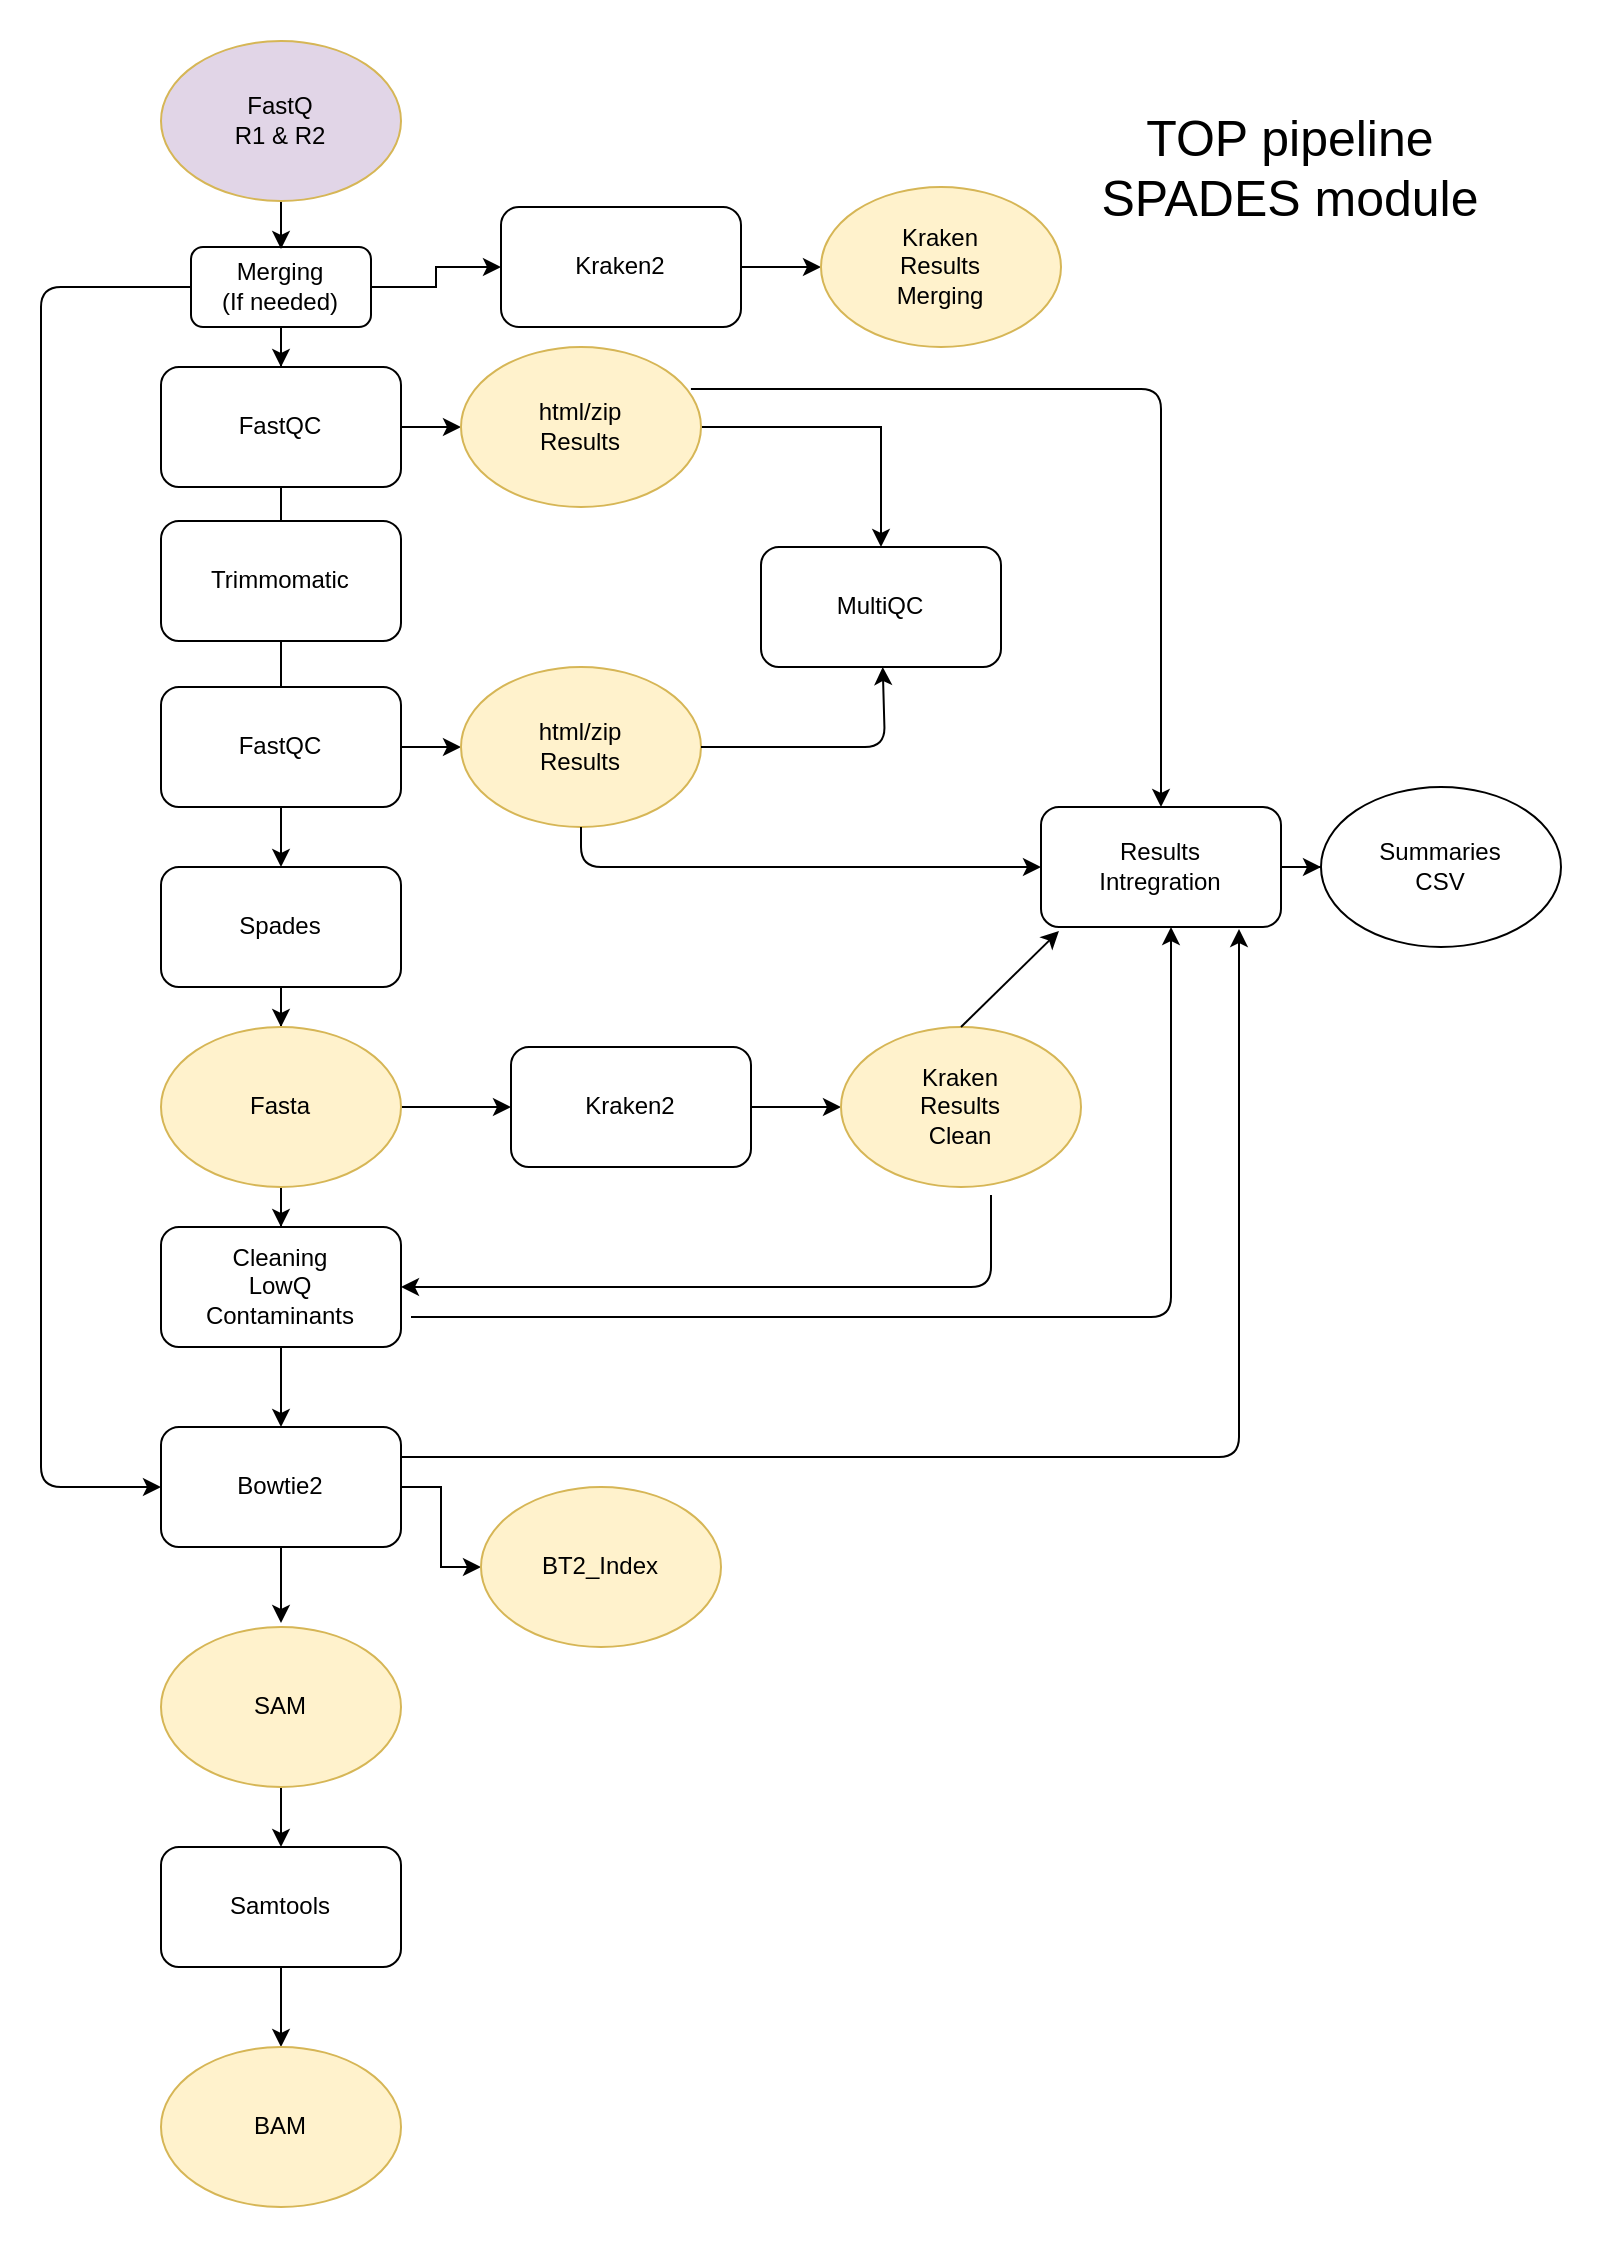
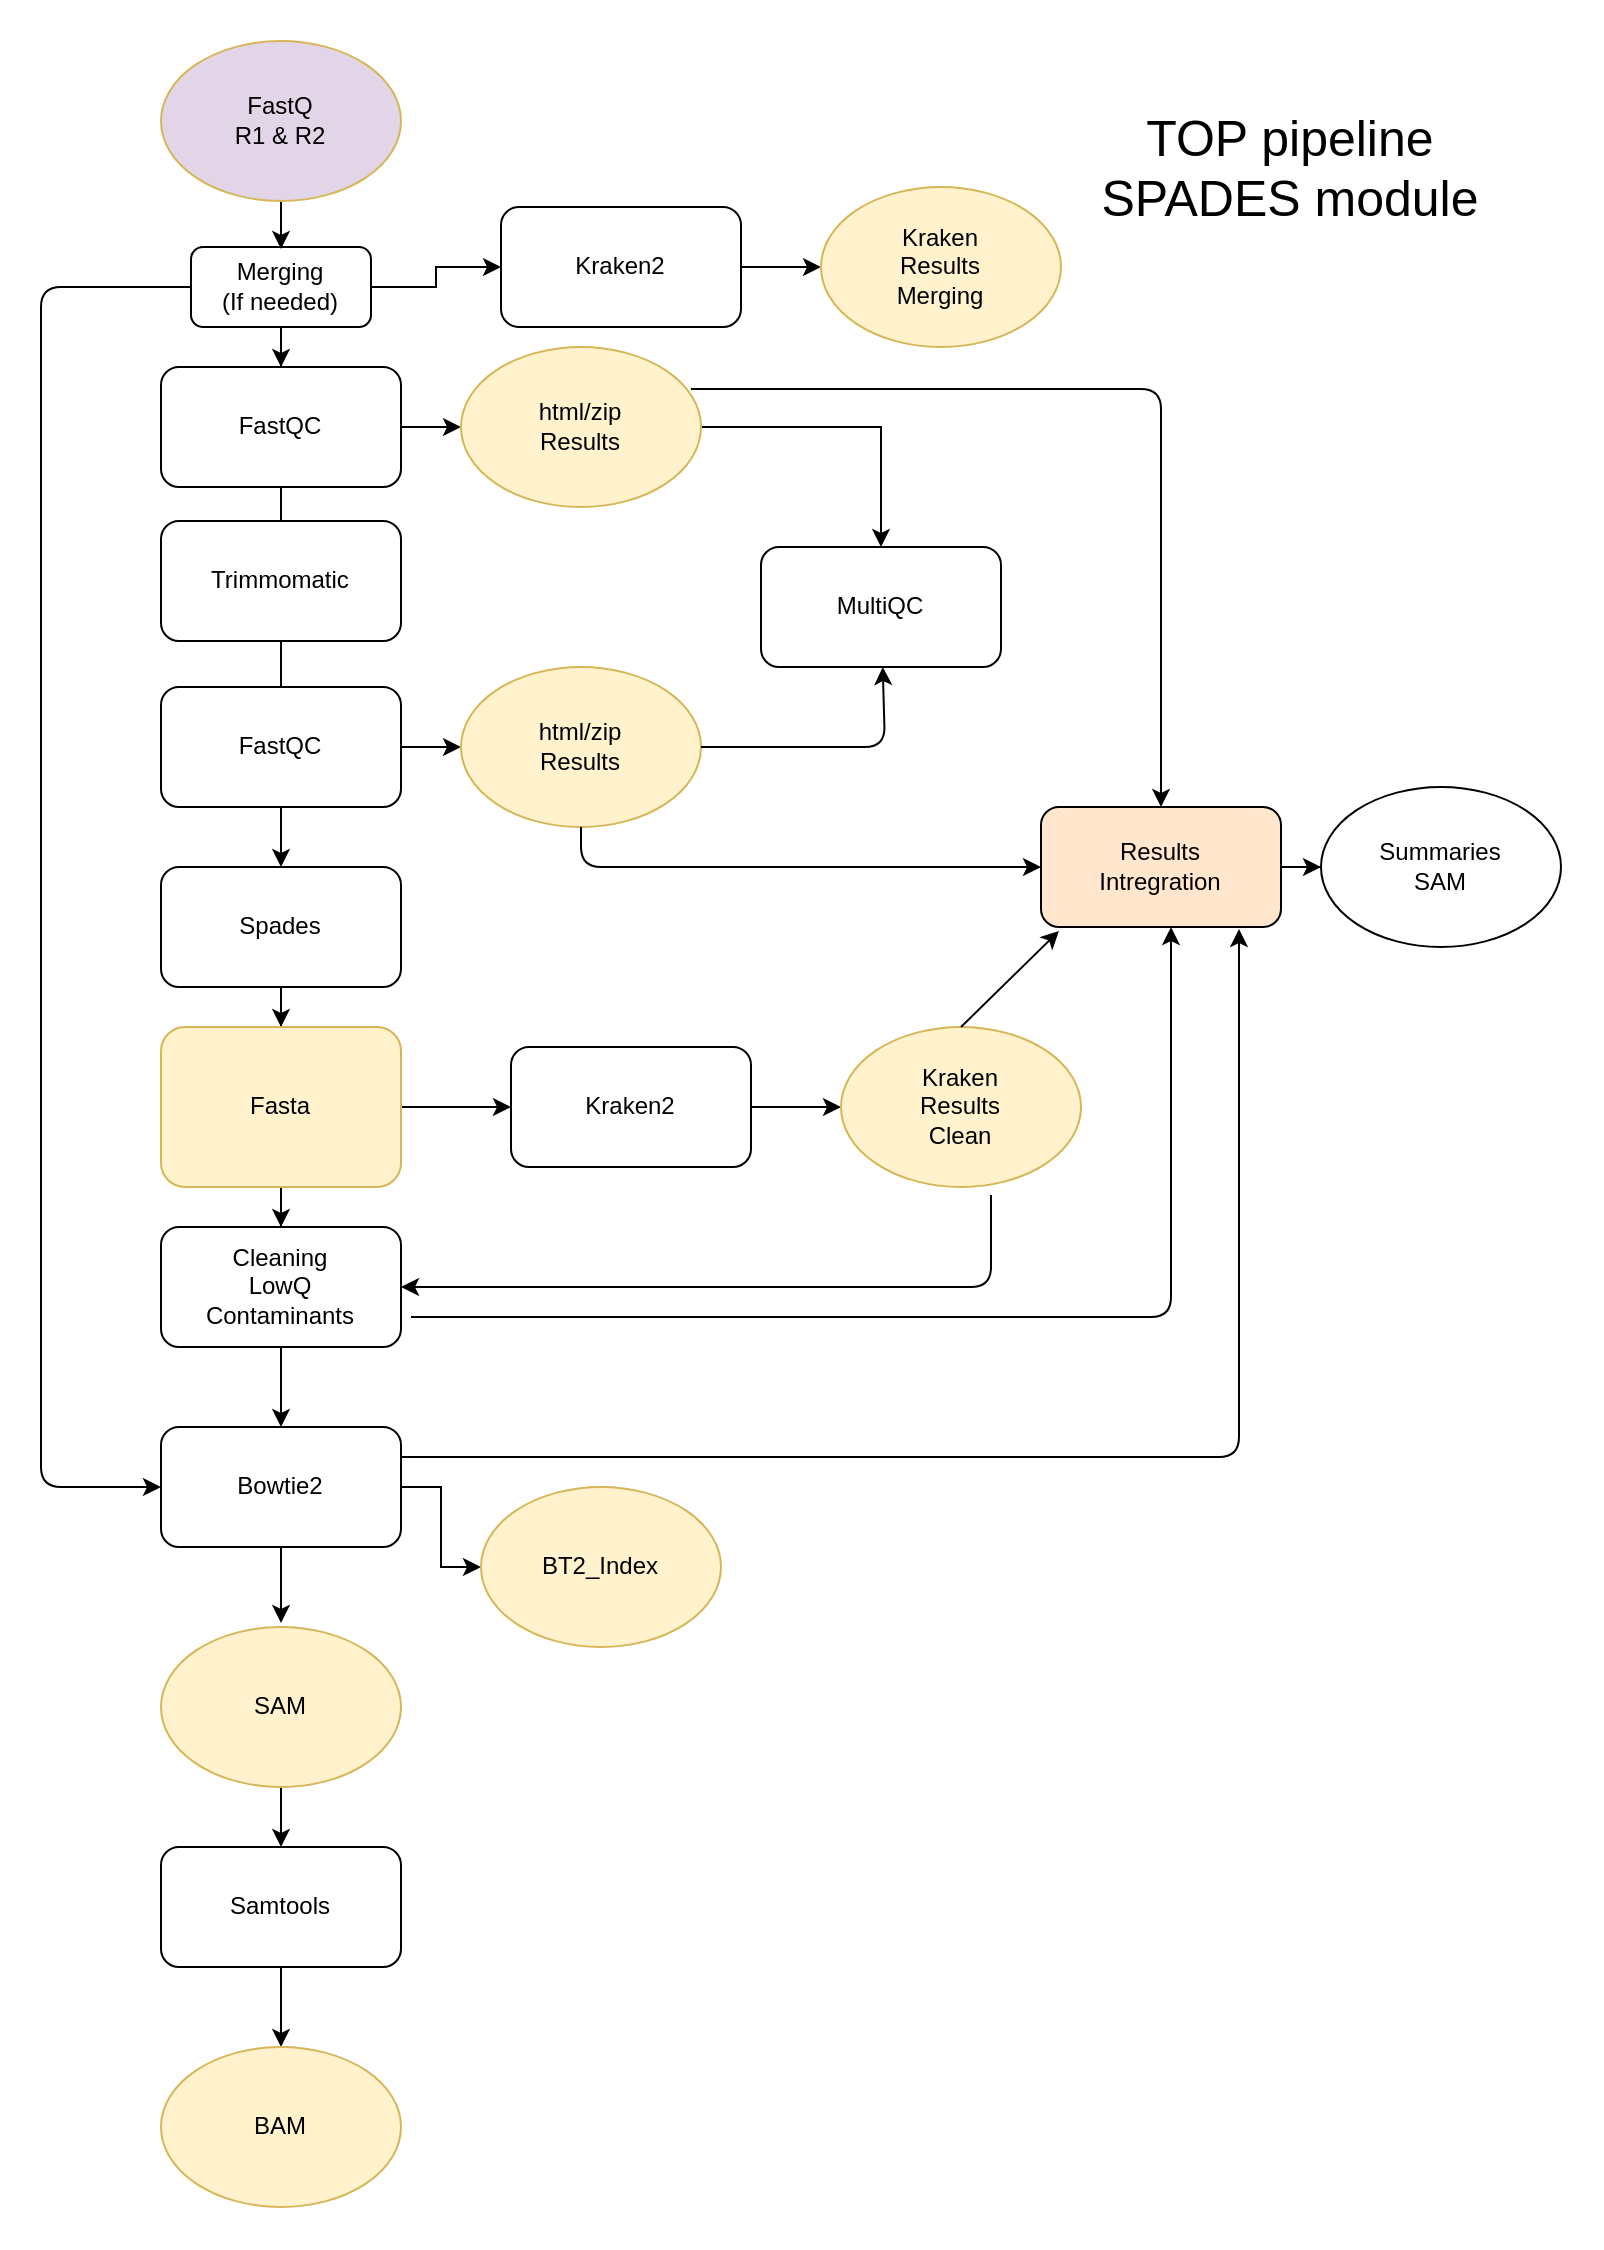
node "Results Intregration": fillcolor #ffffff -> #ffe6cc
node "Summaries CSV": label "Summaries CSV" -> "Summaries SAM"
node "Fasta": shape ellipse -> rounded rectangle
